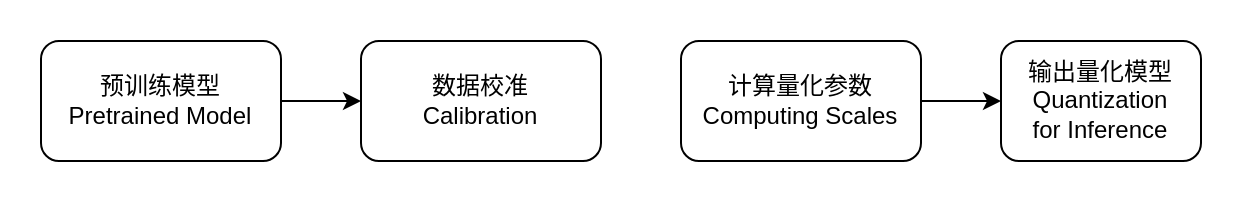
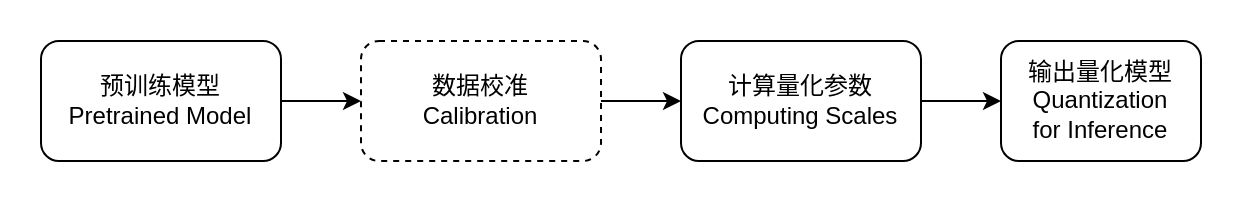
node "数据校准 Calibration": style solid -> dashed
edge "数据校准 Calibration" -> "计算量化参数 Computing Scales": added
